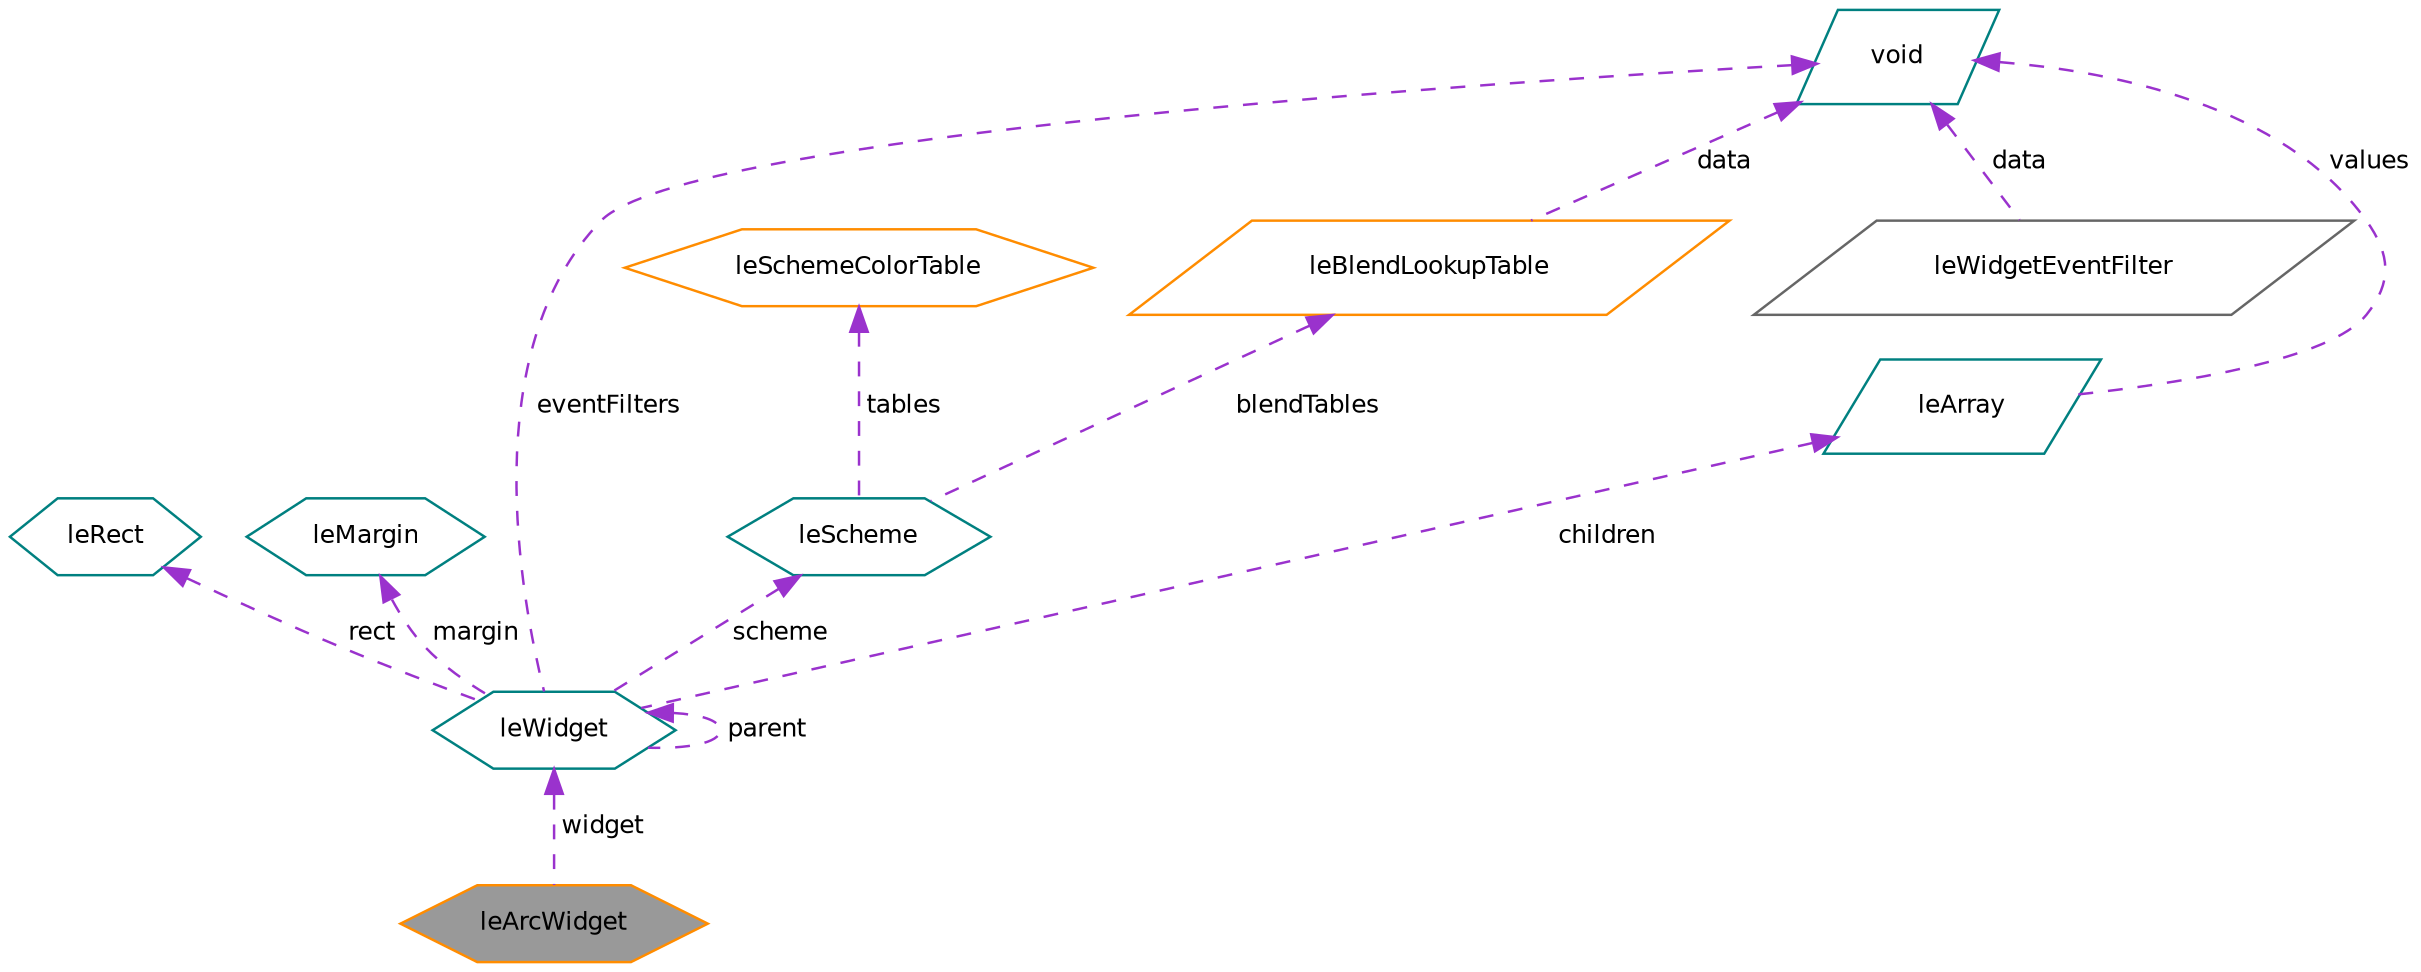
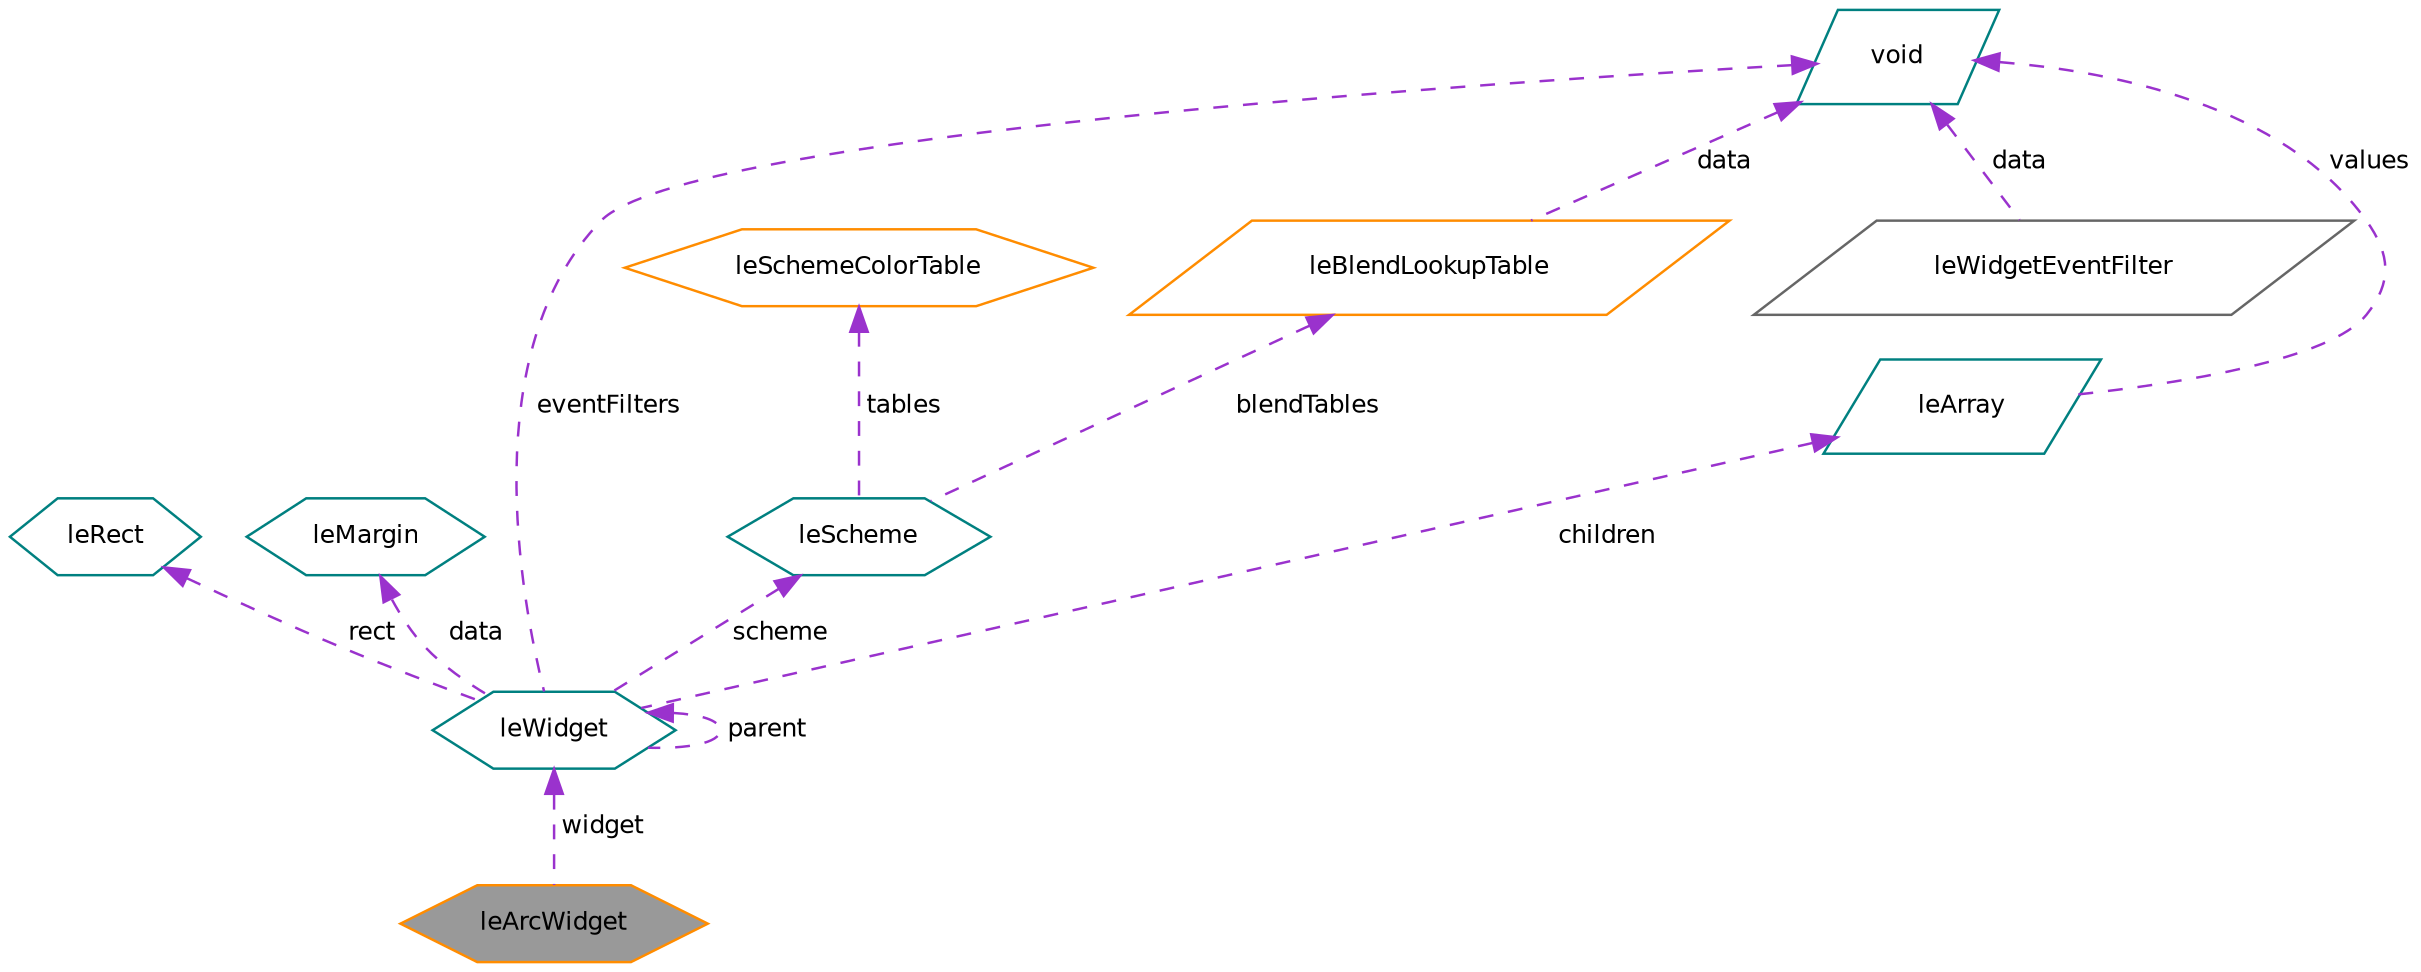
edge "leWidget" -> "leMargin": label " margin" -> " data"
